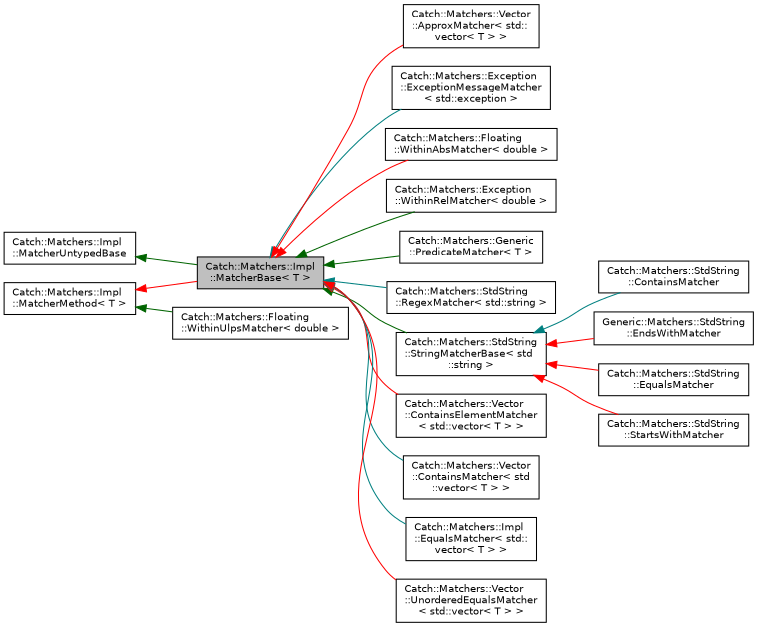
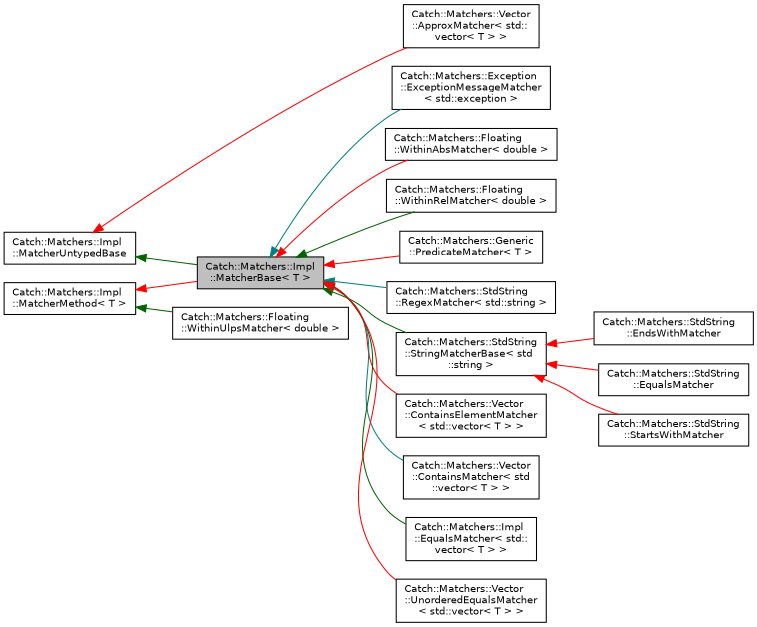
edge "Catch::Matchers::Vector ::ApproxMatcher< std:: vector< T > >" -> "Catch::Matchers::Impl ::MatcherBase< T >": now "Catch::Matchers::Vector ::ApproxMatcher< std:: vector< T > >" -> "Catch::Matchers::Impl ::MatcherUntypedBase"
node "Catch::Matchers::Exception ::WithinRelMatcher< double >": label "Catch::Matchers::Exception ::WithinRelMatcher< double >" -> "Catch::Matchers::Floating ::WithinRelMatcher< double >"
edge "Catch::Matchers::Generic ::PredicateMatcher< T >" -> "Catch::Matchers::Impl ::MatcherBase< T >": color darkgreen -> red
node "Catch::Matchers::StdString ::ContainsMatcher": removed
node "Generic::Matchers::StdString ::EndsWithMatcher": label "Generic::Matchers::StdString ::EndsWithMatcher" -> "Catch::Matchers::StdString ::EndsWithMatcher"
edge "Catch::Matchers::Impl ::EqualsMatcher< std:: vector< T > >" -> "Catch::Matchers::Impl ::MatcherBase< T >": color teal -> darkgreen
